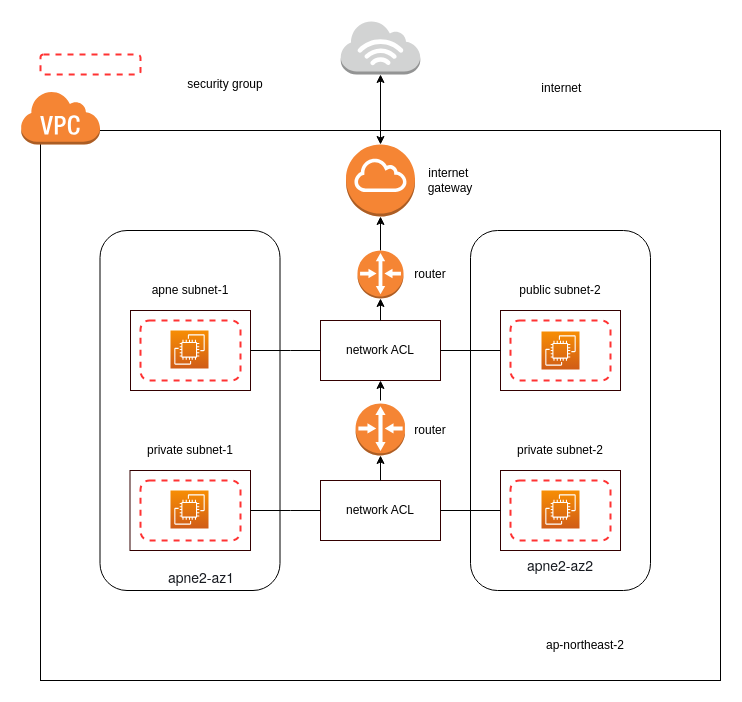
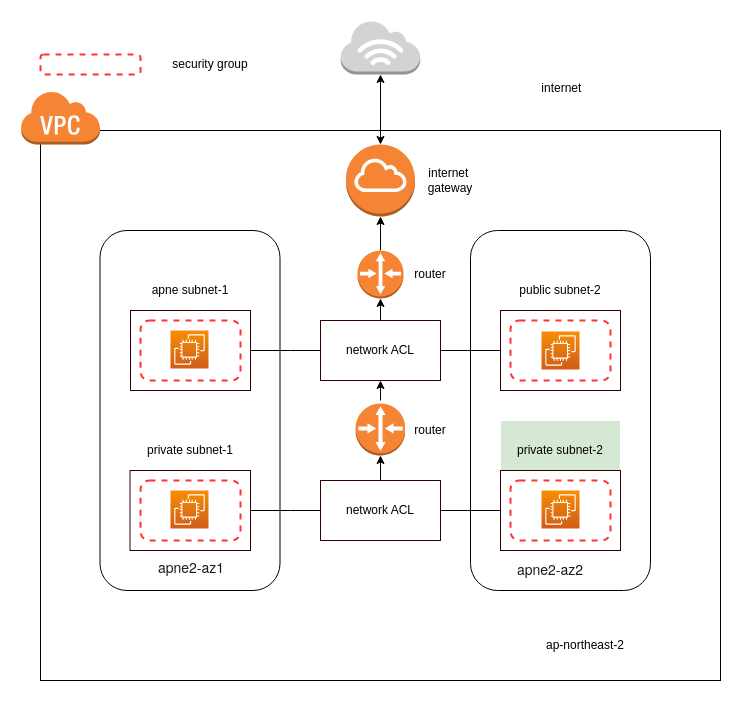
node "security group": moved (226, 85) -> (211, 65)
node "private subnet-2": fillcolor #ffffff -> #d5e8d4
node "apne2-az2": size 110x18 -> 90x25
node "apne2-az1": moved (201, 578) -> (191, 568)
